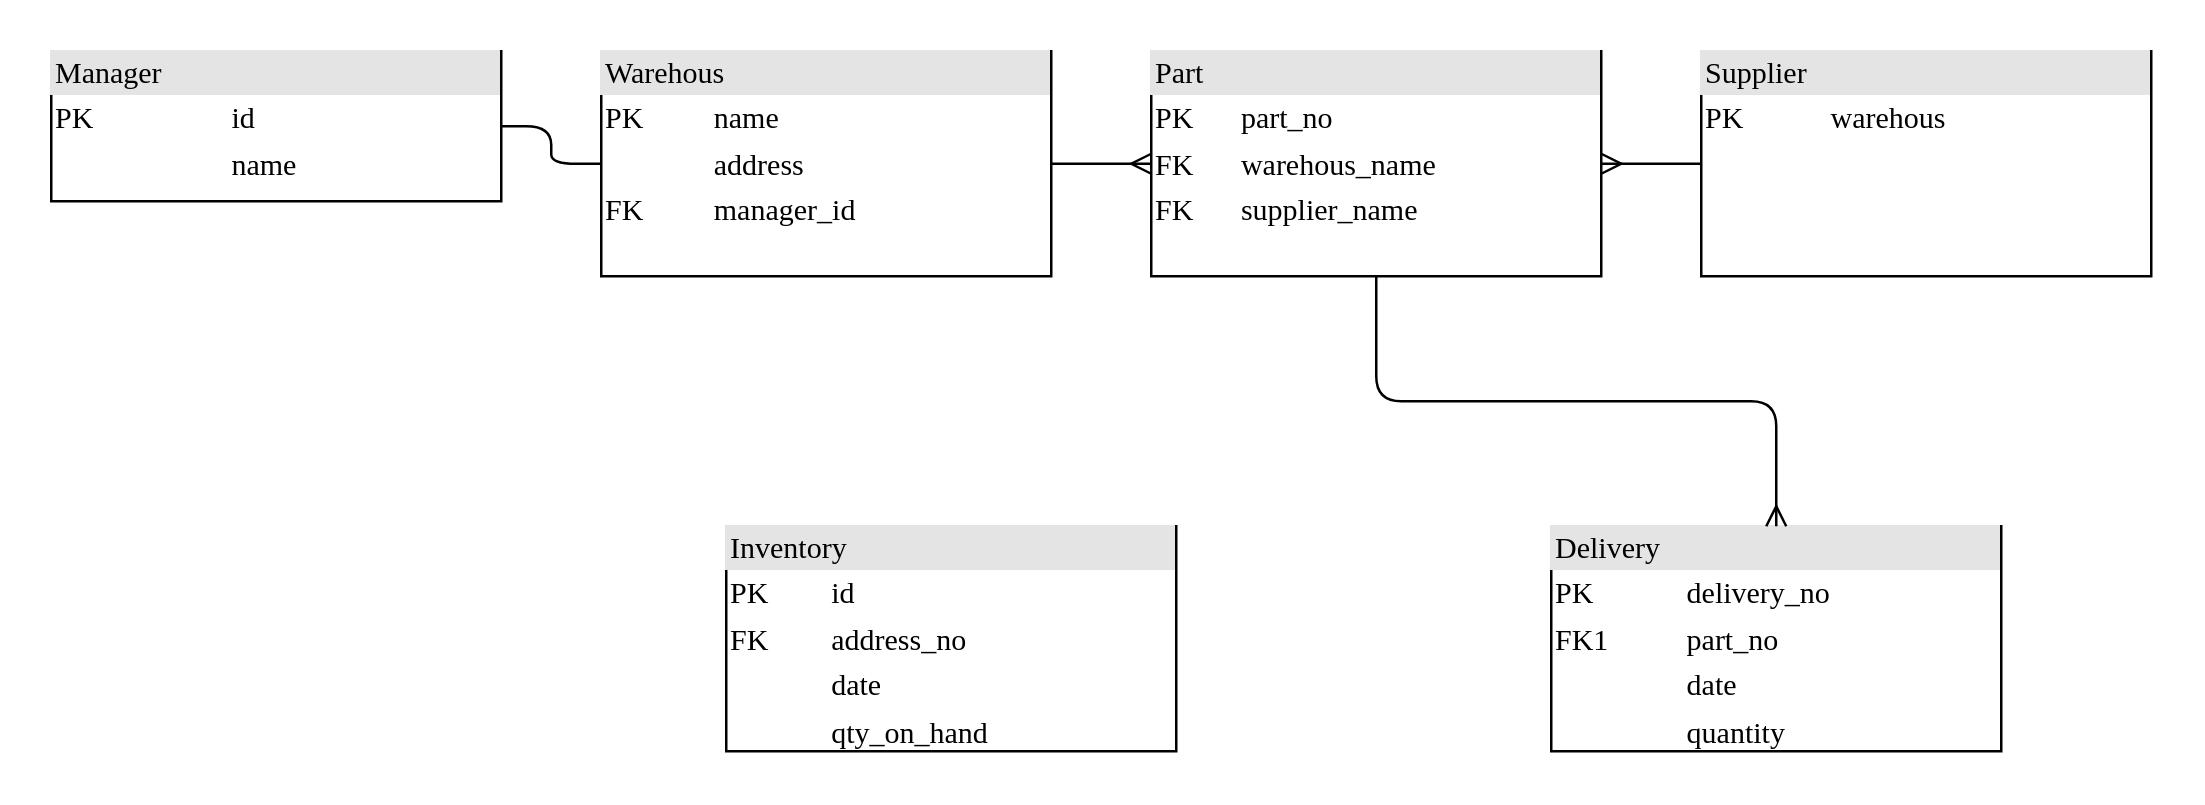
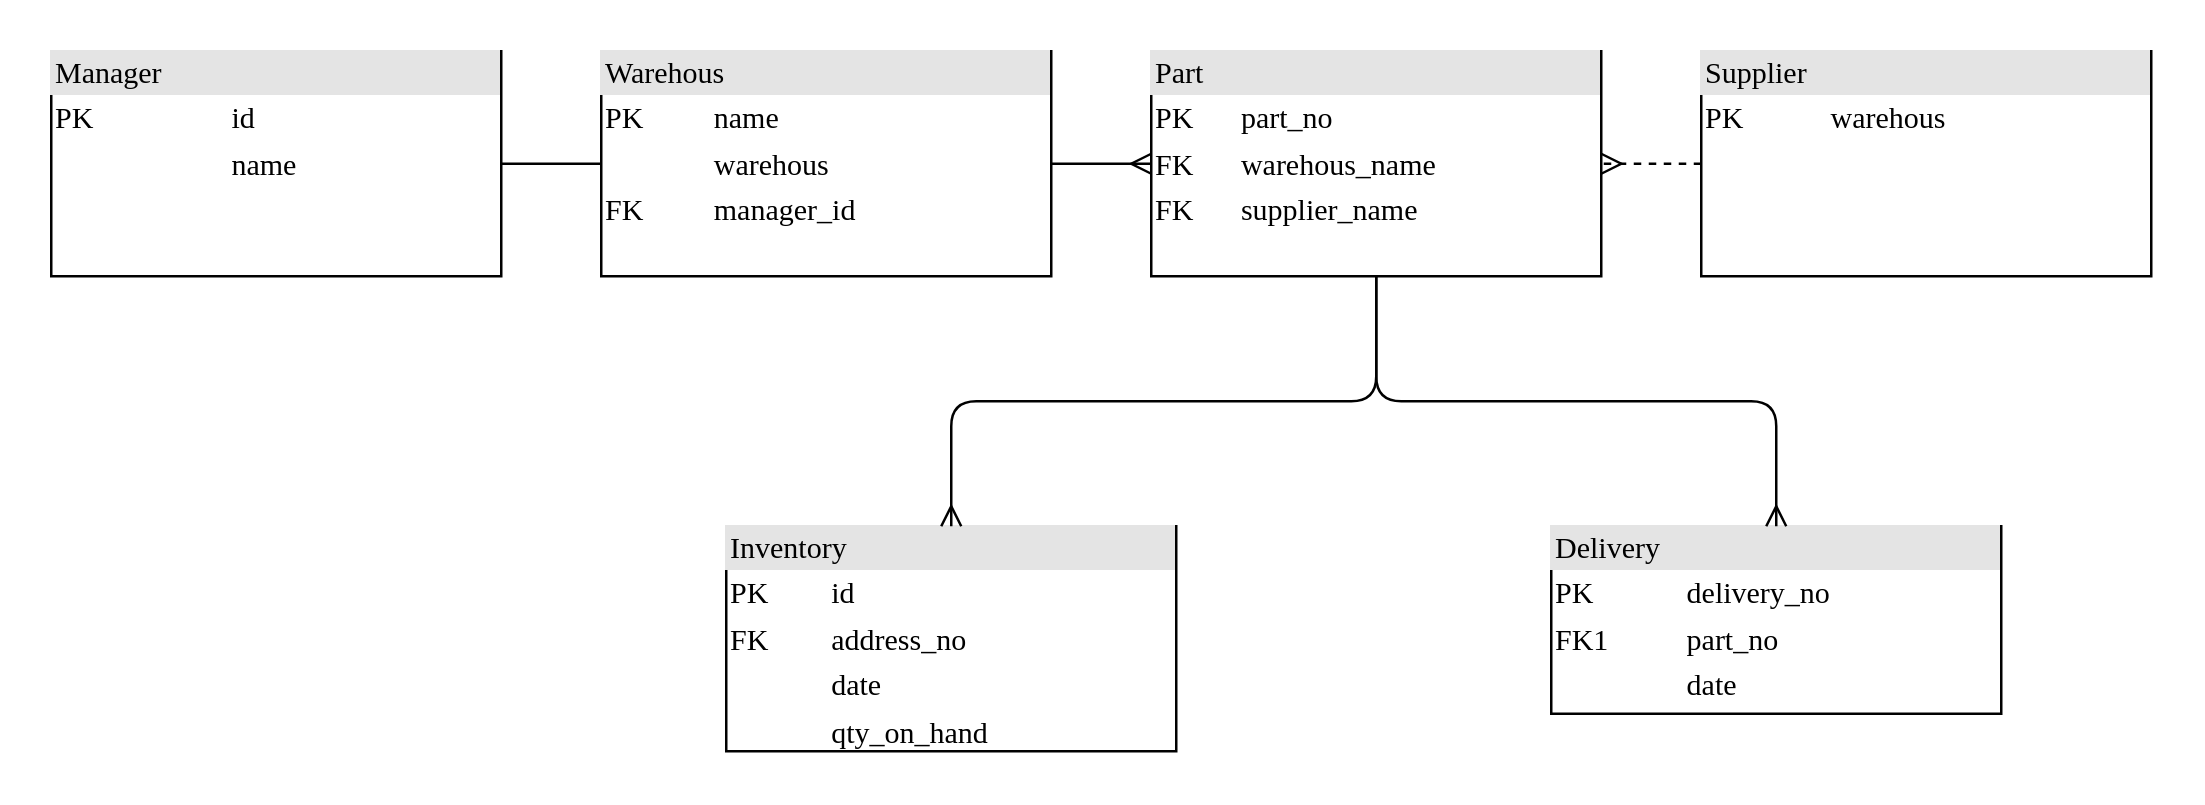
node "Warehous PK name address FK manager_id": label "Warehous PK name address FK manager_id" -> "Warehous PK name warehous FK manager_id"
node "Manager PK id name": size 450x150 -> 450x225
edge "Supplier PK warehous" -> "Part PK part_no FK warehous_name FK supplier_name": style solid -> dashed
edge "Part PK part_no FK warehous_name FK supplier_name" -> "Inventory PK id FK address_no date qty_on_hand": added
node "Delivery PK delivery_no FK1 part_no date quantity": size 450x225 -> 450x188
